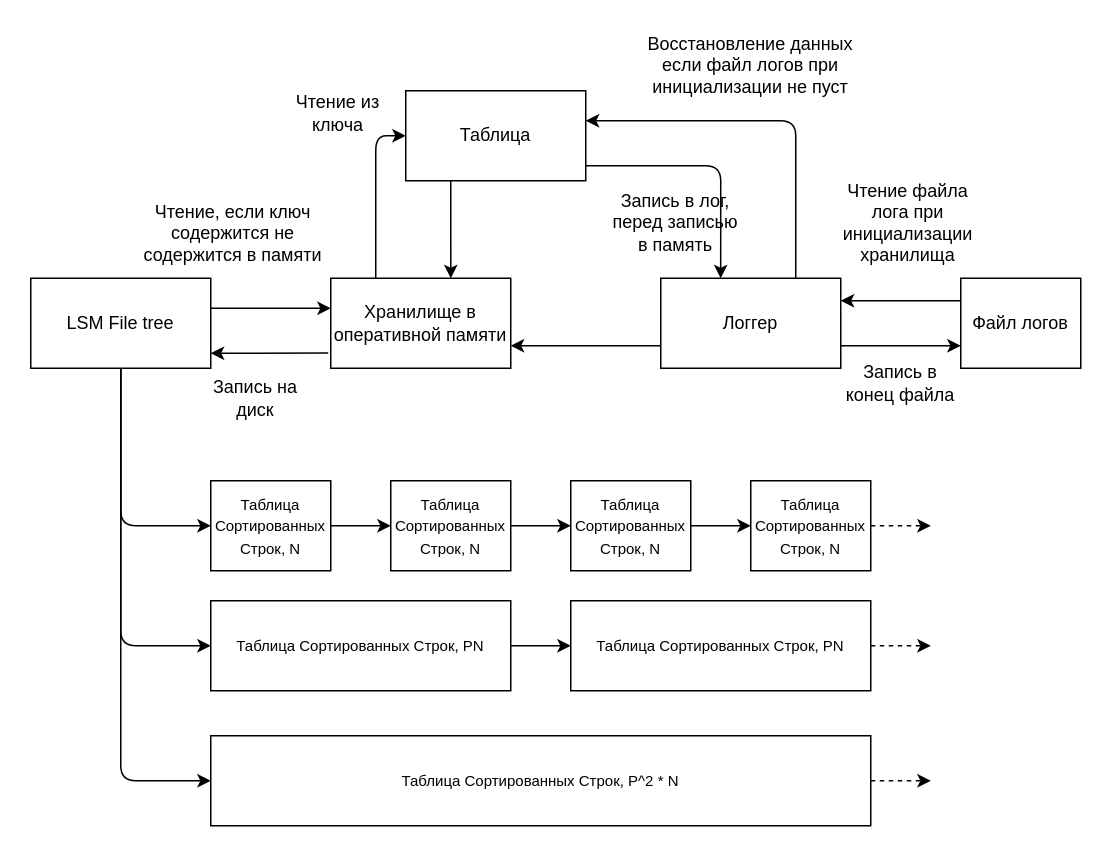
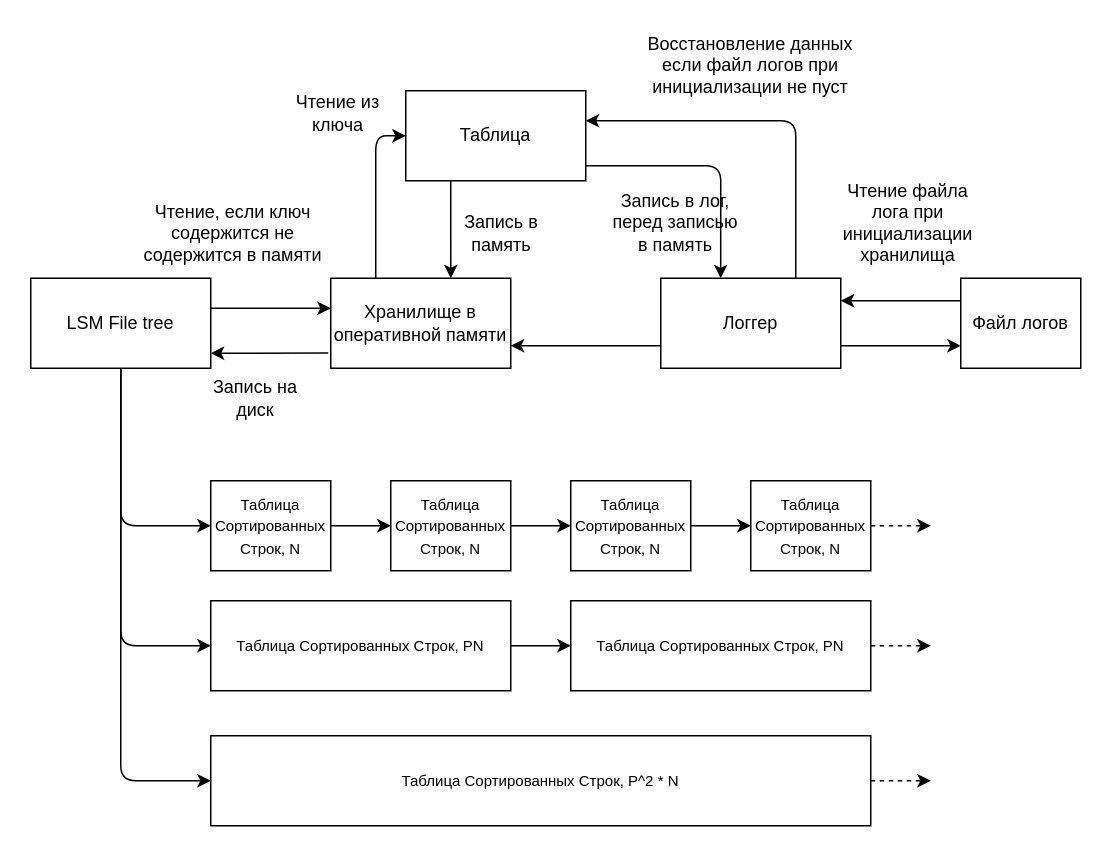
node "Запись в память": added
node "Запись в конец файла": removed
